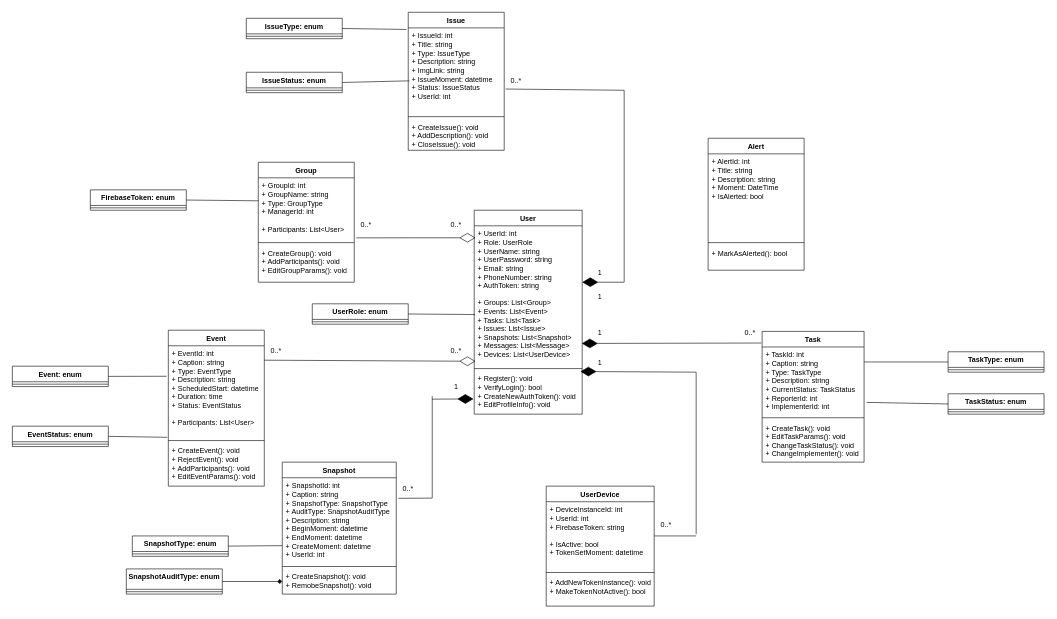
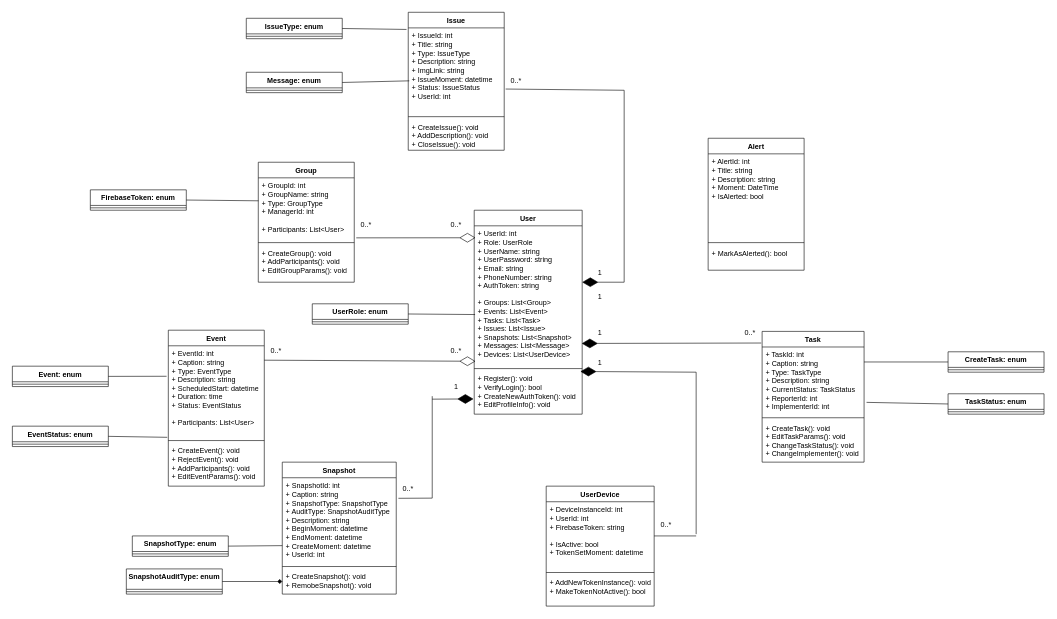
node "IssueStatus: enum": label "IssueStatus: enum" -> "Message: enum"
node "TaskType: enum": label "TaskType: enum" -> "CreateTask: enum"
